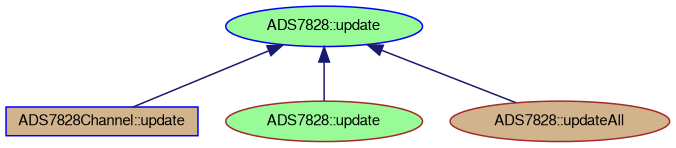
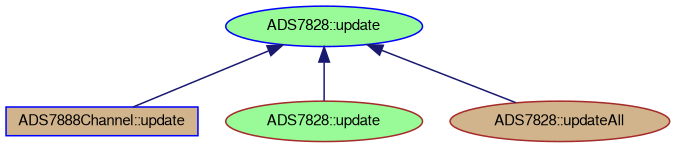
node "ADS7828Channel::update": label "ADS7828Channel::update" -> "ADS7888Channel::update"
